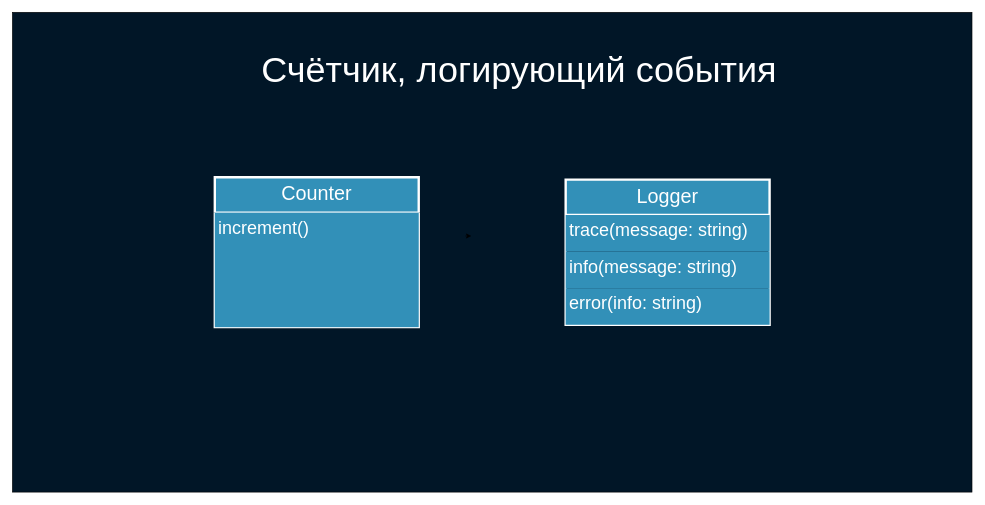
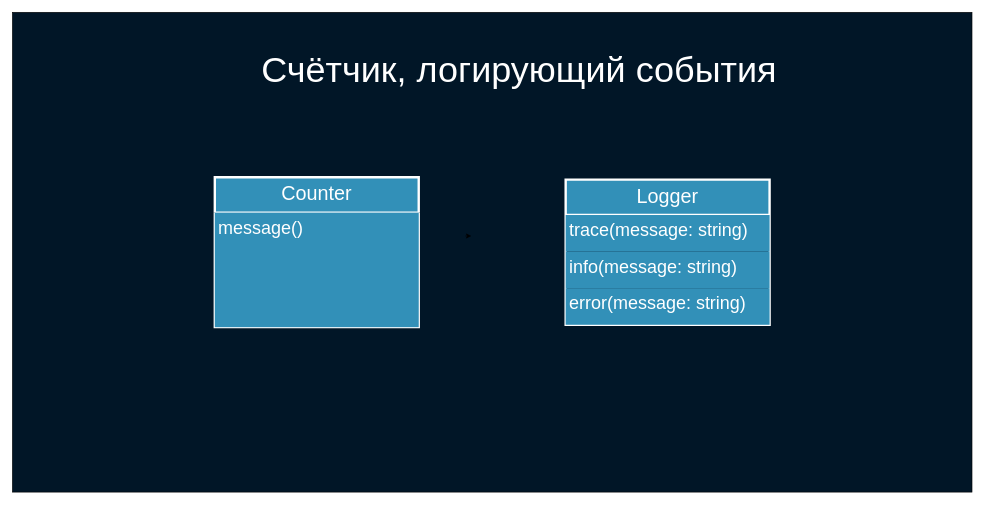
node "increment()": label "increment()" -> "message()"
node "error(info: string)": label "error(info: string)" -> "error(message: string)"
